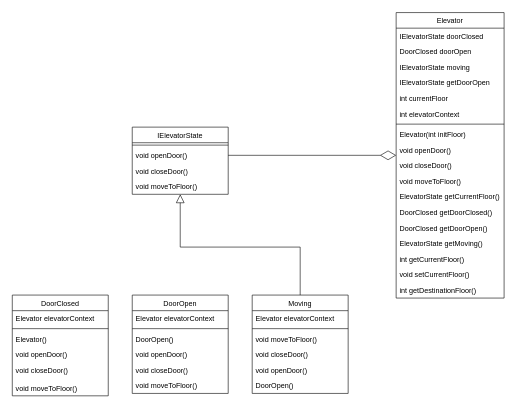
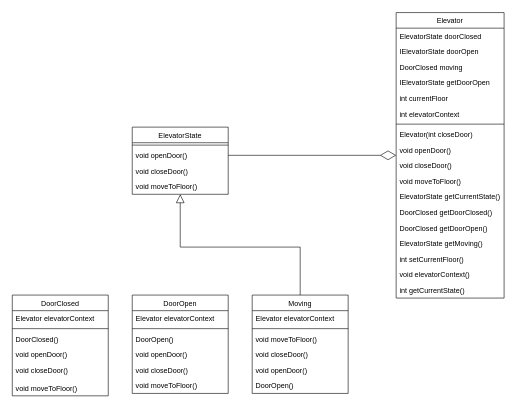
node "IElevatorState doorClosed": label "IElevatorState doorClosed" -> "ElevatorState doorClosed"
node "DoorClosed doorOpen": label "DoorClosed doorOpen" -> "IElevatorState doorOpen"
node "IElevatorState moving": label "IElevatorState moving" -> "DoorClosed moving"
node "Elevator(int initFloor)": label "Elevator(int initFloor)" -> "Elevator(int closeDoor)"
node "IElevatorState": label "IElevatorState" -> "ElevatorState"
node "ElevatorState getCurrentFloor()": label "ElevatorState getCurrentFloor()" -> "ElevatorState getCurrentState()"
node "int getCurrentFloor()": label "int getCurrentFloor()" -> "int setCurrentFloor()"
node "void setCurrentFloor()": label "void setCurrentFloor()" -> "void elevatorContext()"
node "int getDestinationFloor()": label "int getDestinationFloor()" -> "int getCurrentState()"
node "Elevator()": label "Elevator()" -> "DoorClosed()"
